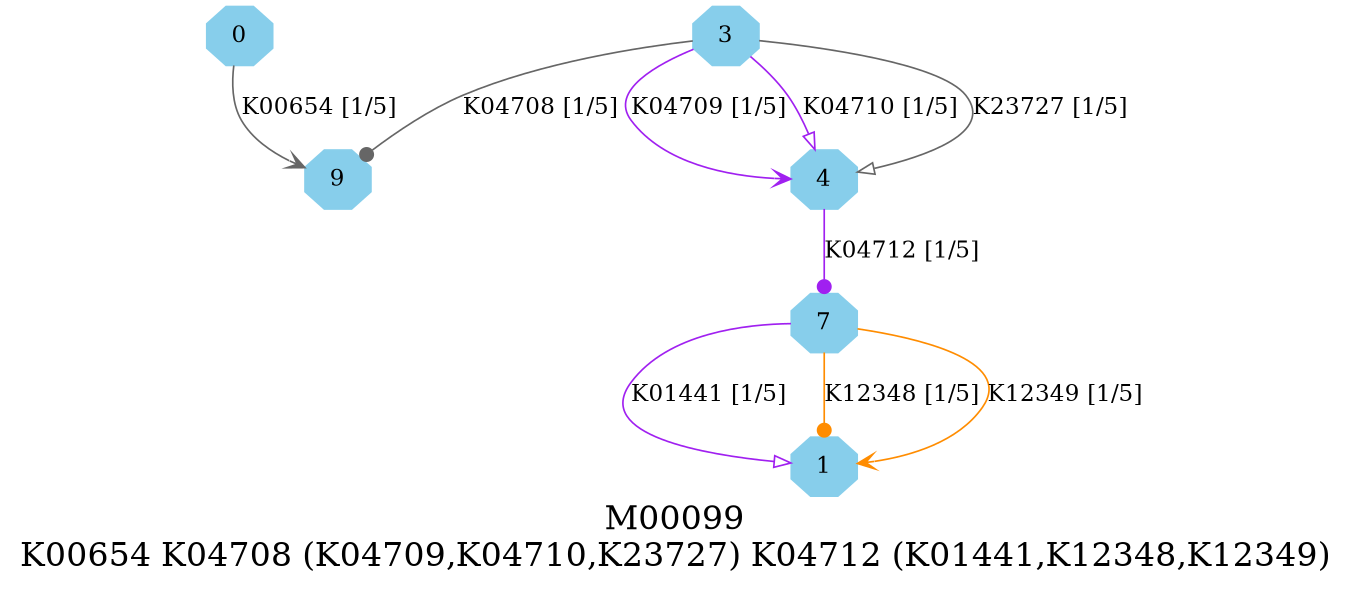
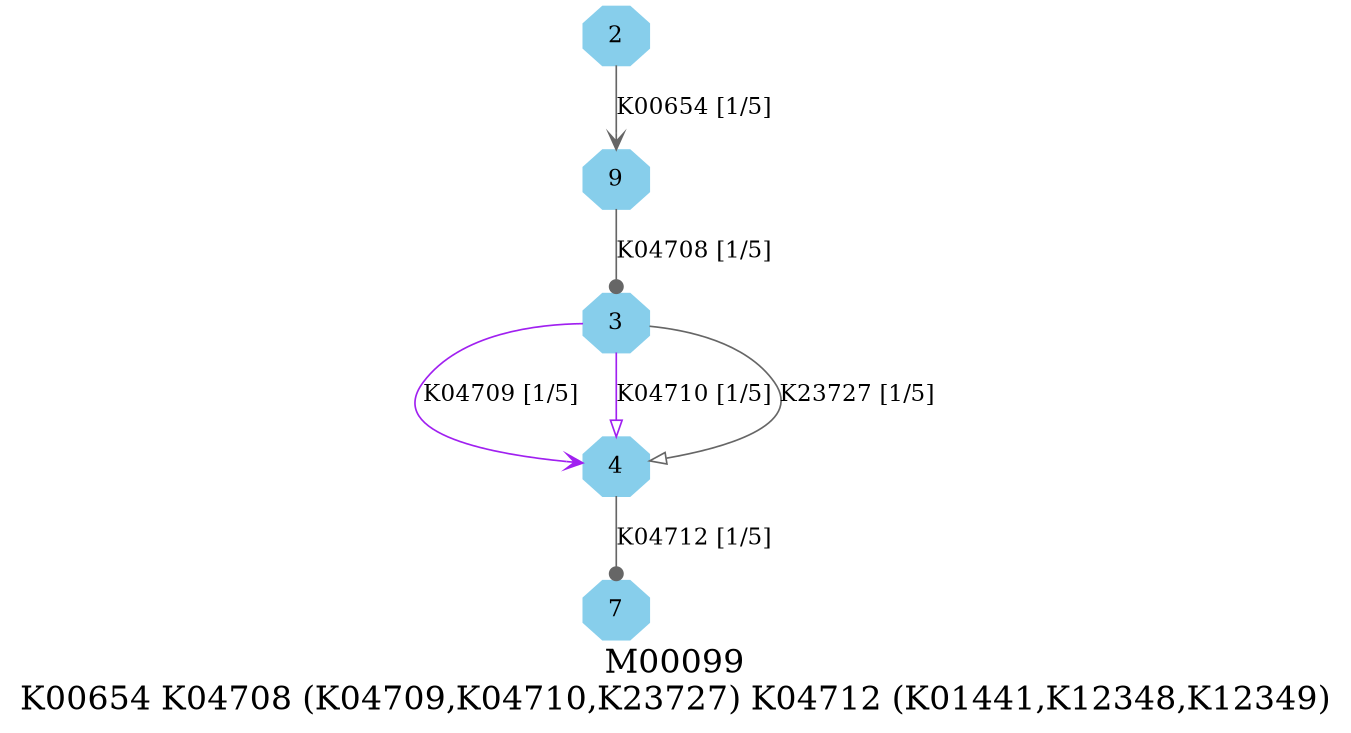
node "0": label "0" -> "2"
edge "3" -> "9": reversed
edge "4" -> "7": color purple -> gray40
node "1": removed
